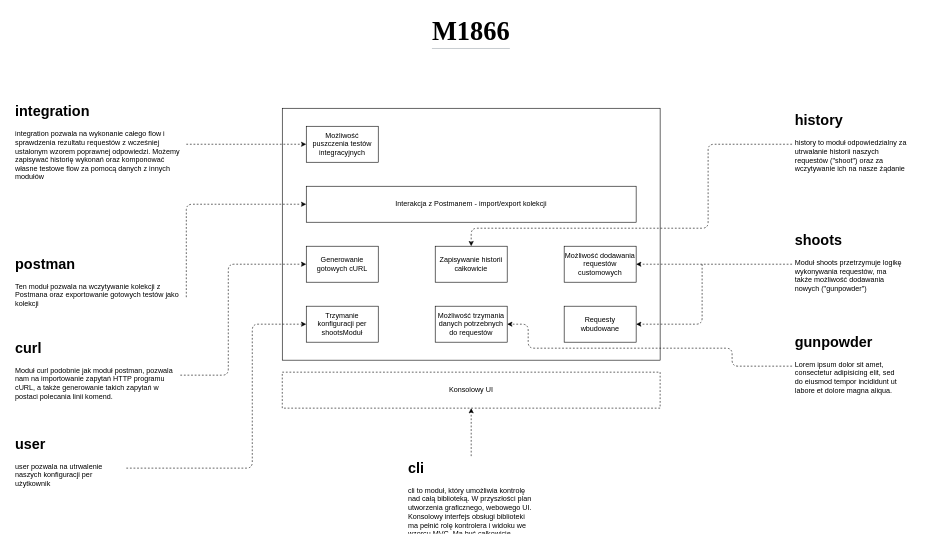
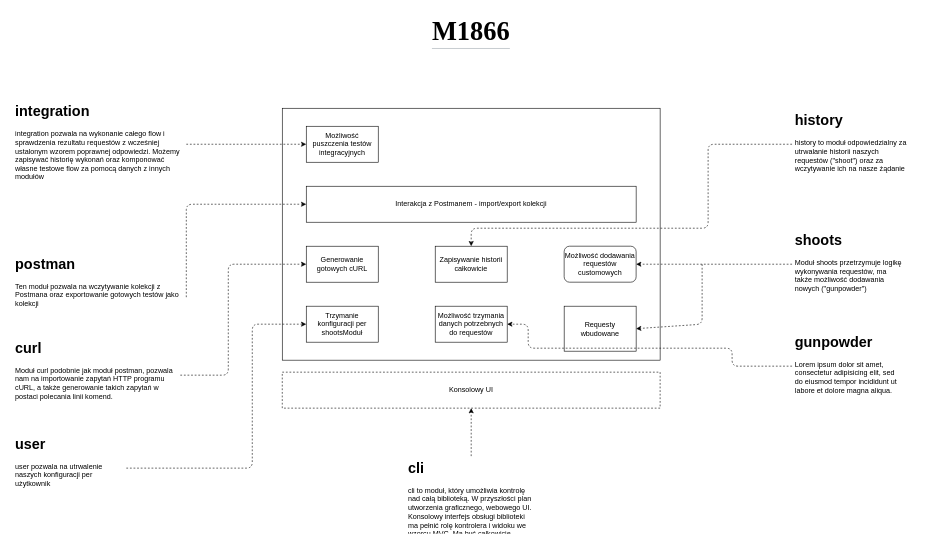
node "Możliwość dodawania requestów customowych": shape rectangle -> rounded rectangle
node "Requesty wbudowane": size 72x36 -> 72x45
